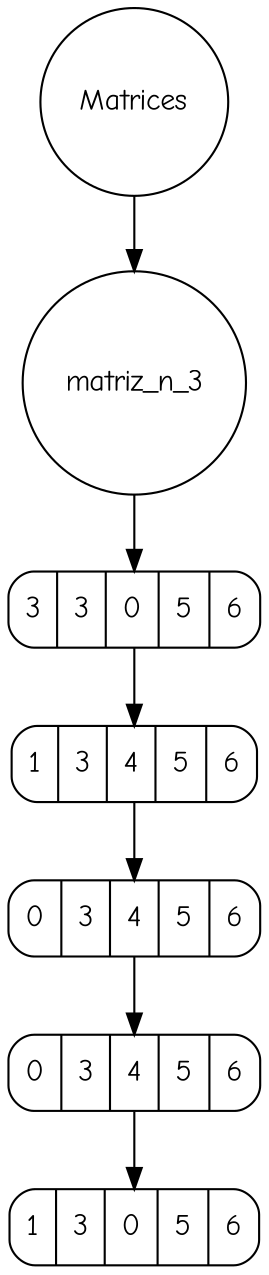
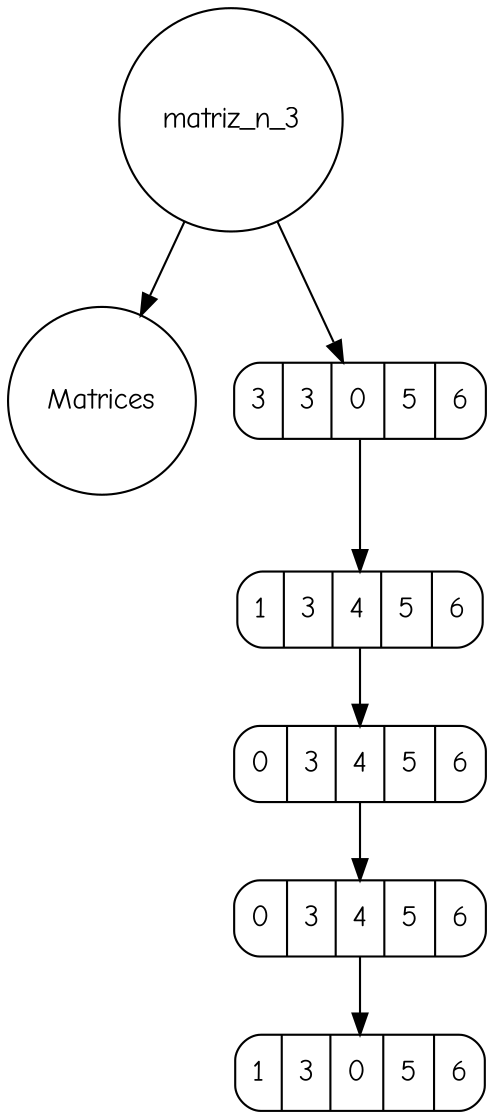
edge "Matrices" -> "matriz_n_3": reversed
